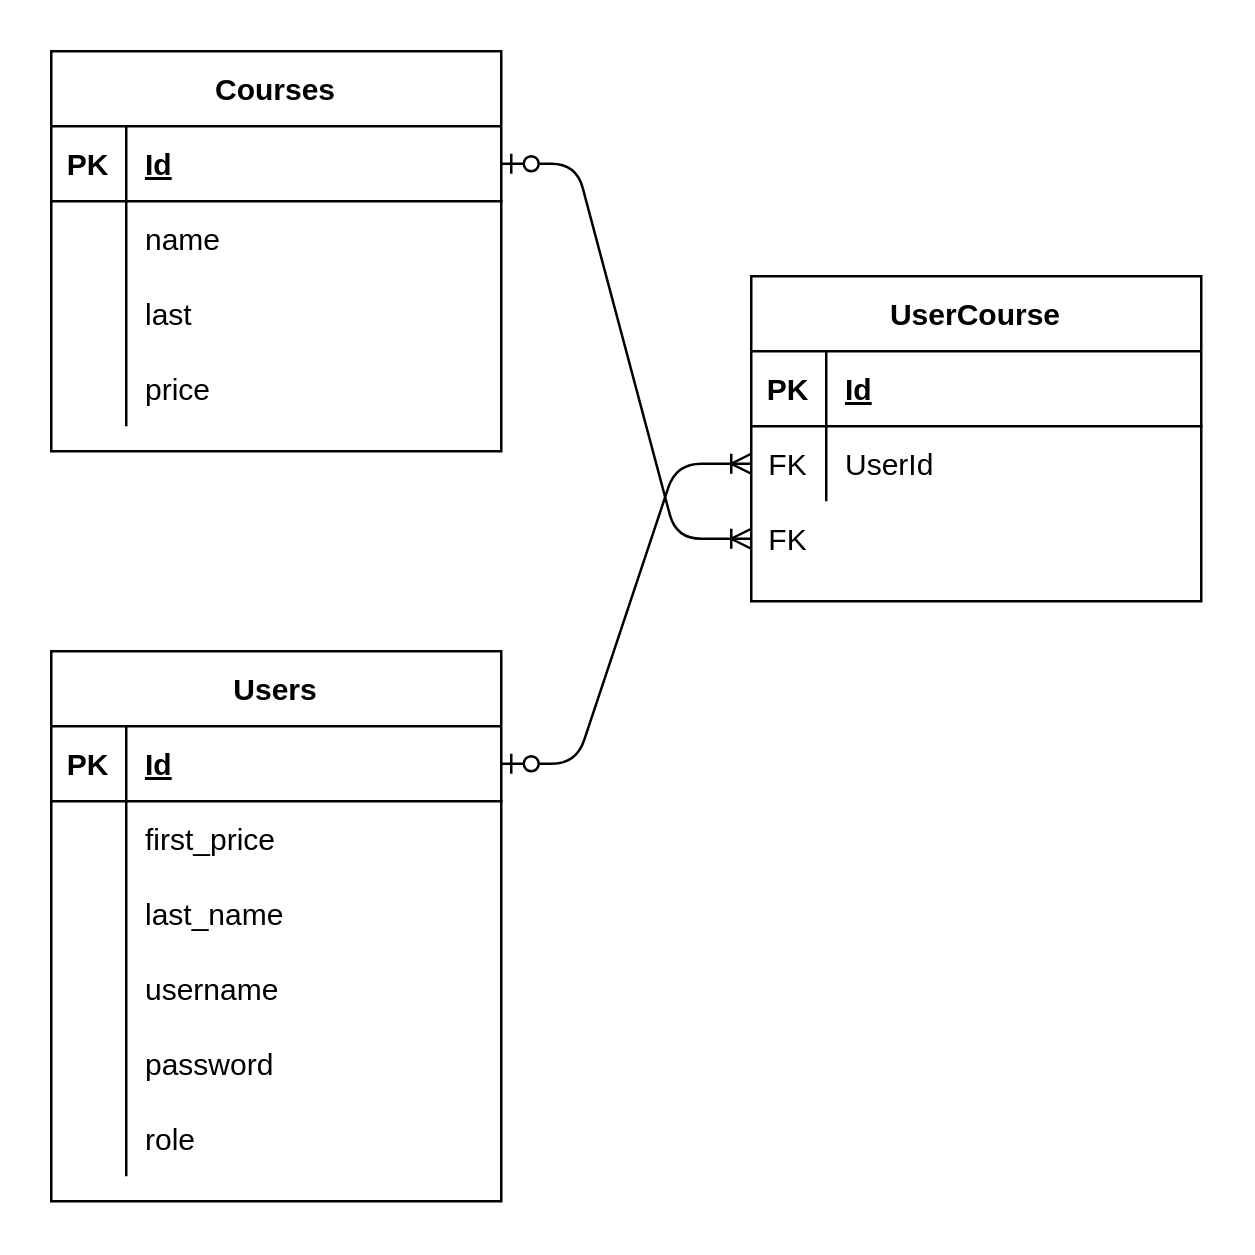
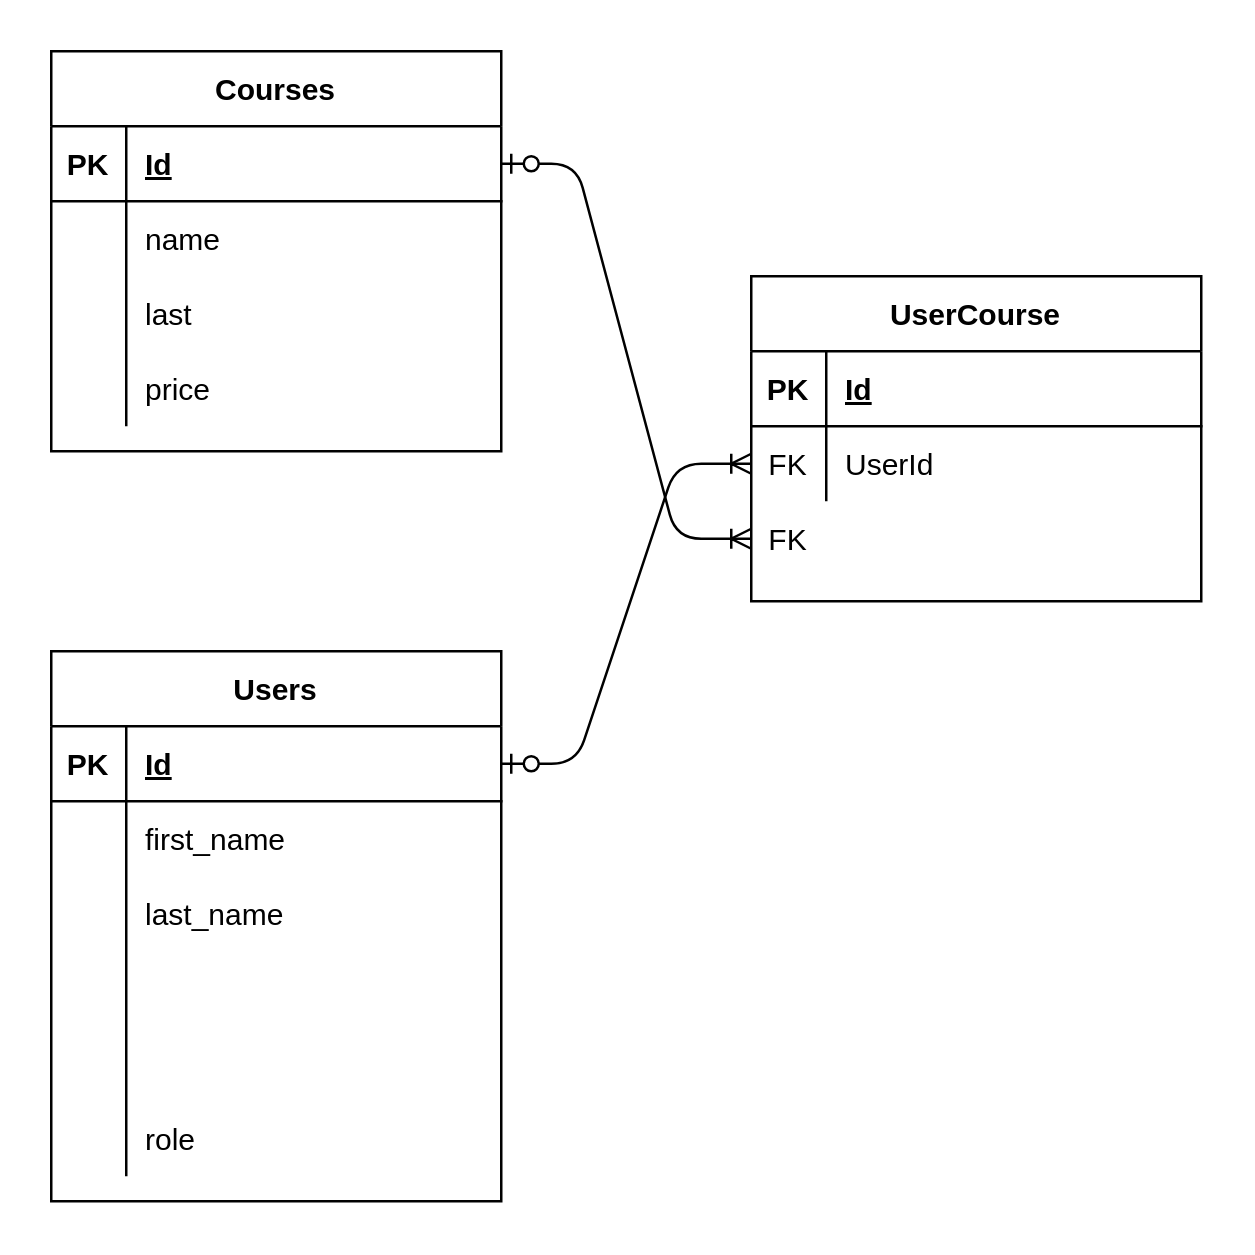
node "first_price": label "first_price" -> "first_name"
node "username": removed
node "password": removed
